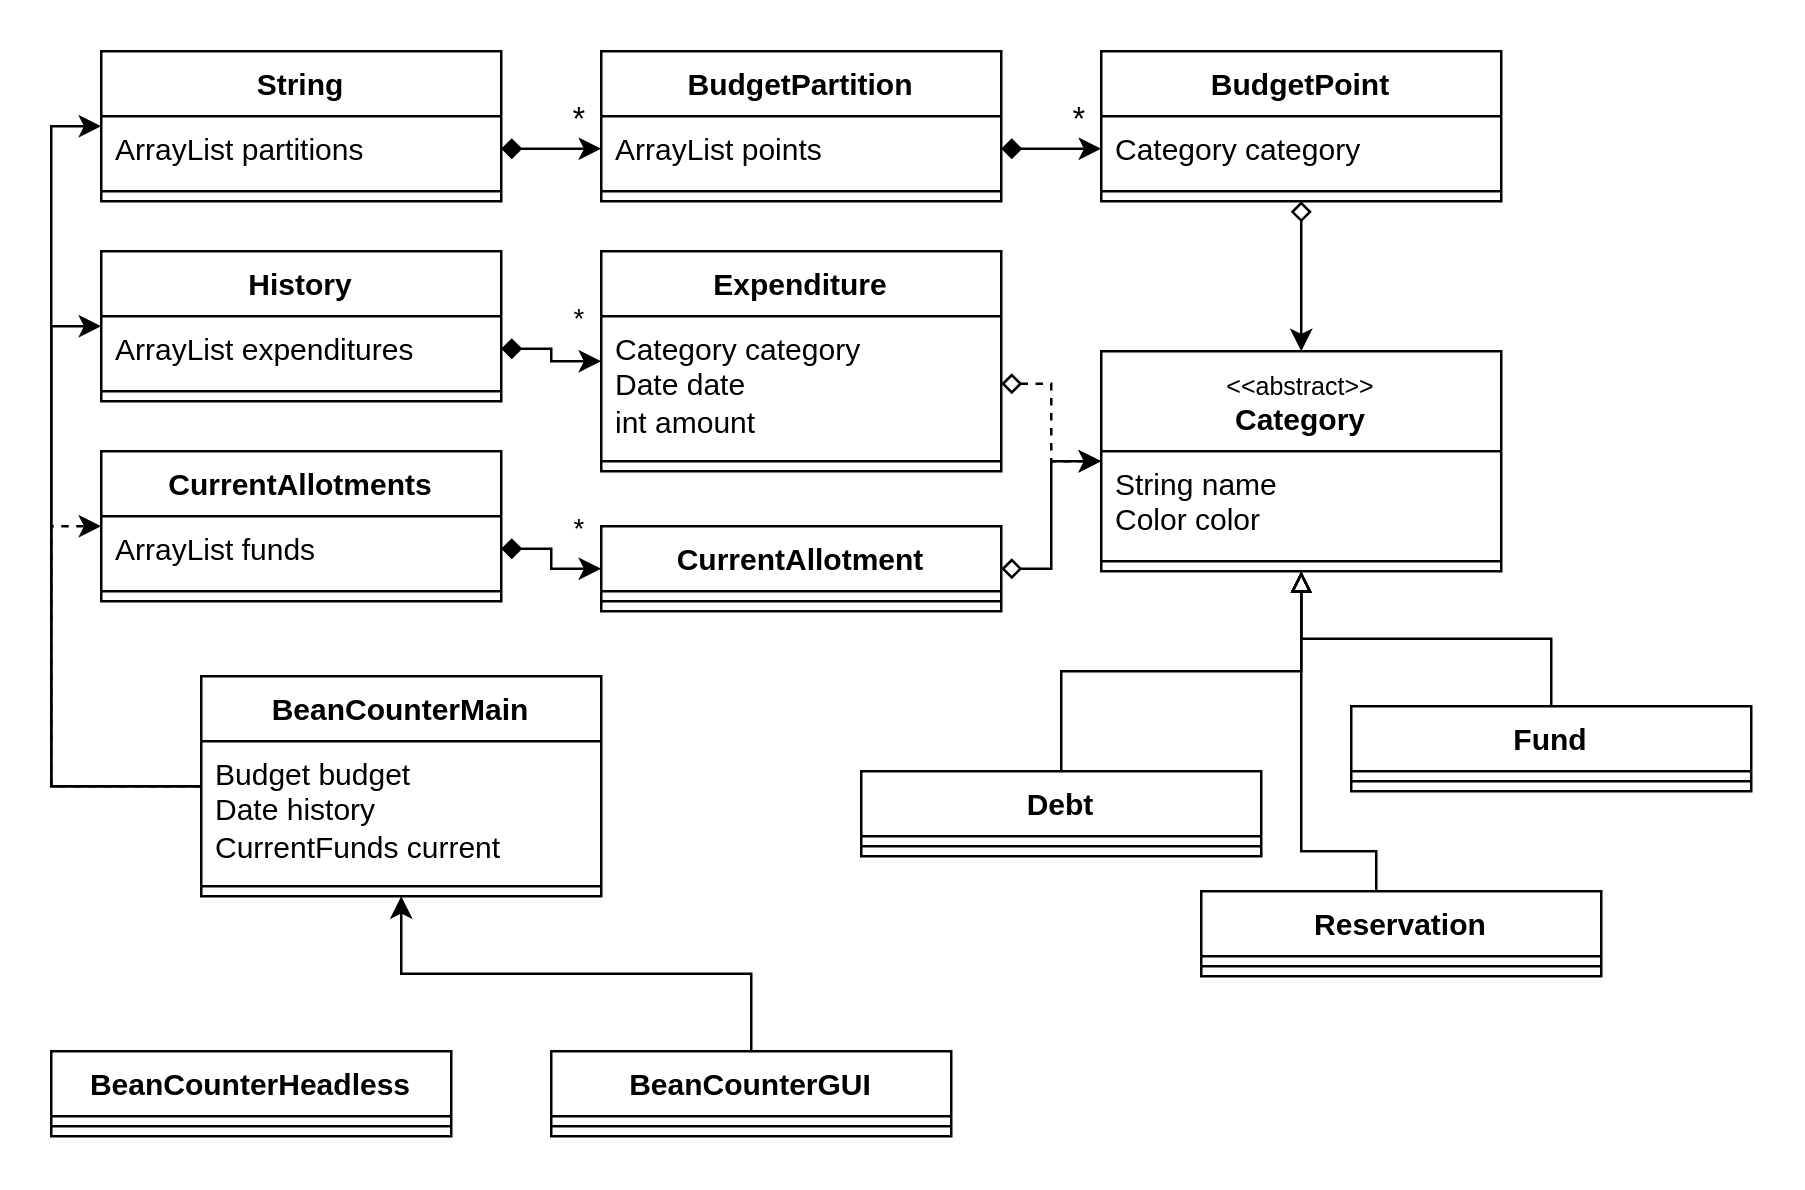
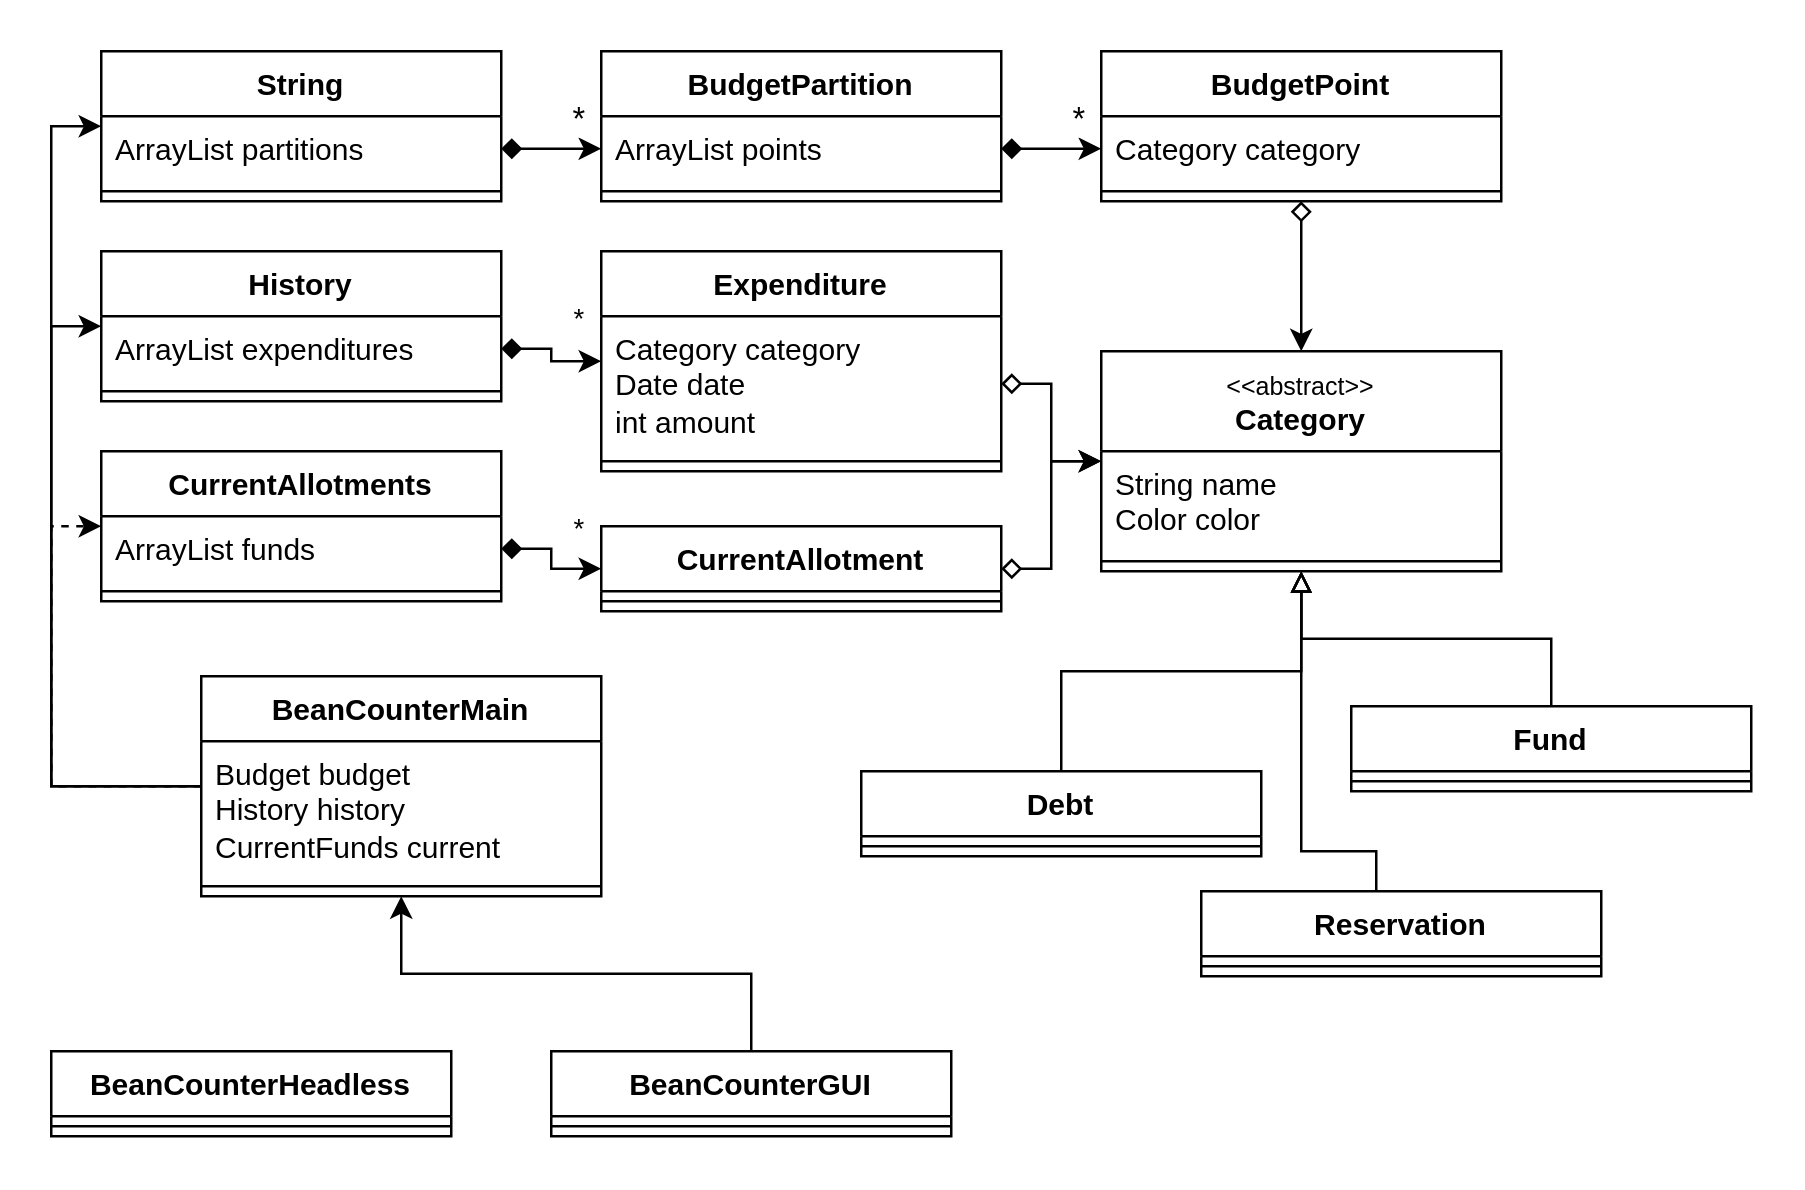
edge "Category category Date date int amount" -- "<<abstract>> Category": style dashed -> solid
node "Budget budget Date history CurrentFunds current": label "Budget budget Date history CurrentFunds current" -> "Budget budget History history CurrentFunds current"
